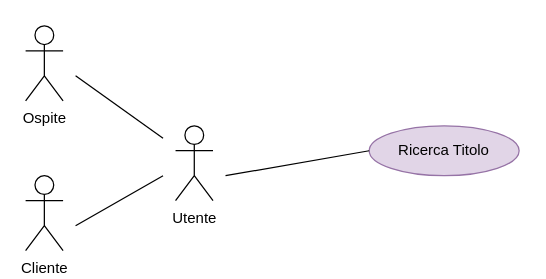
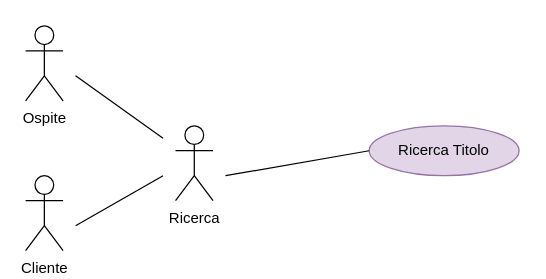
node "Utente": label "Utente" -> "Ricerca"
